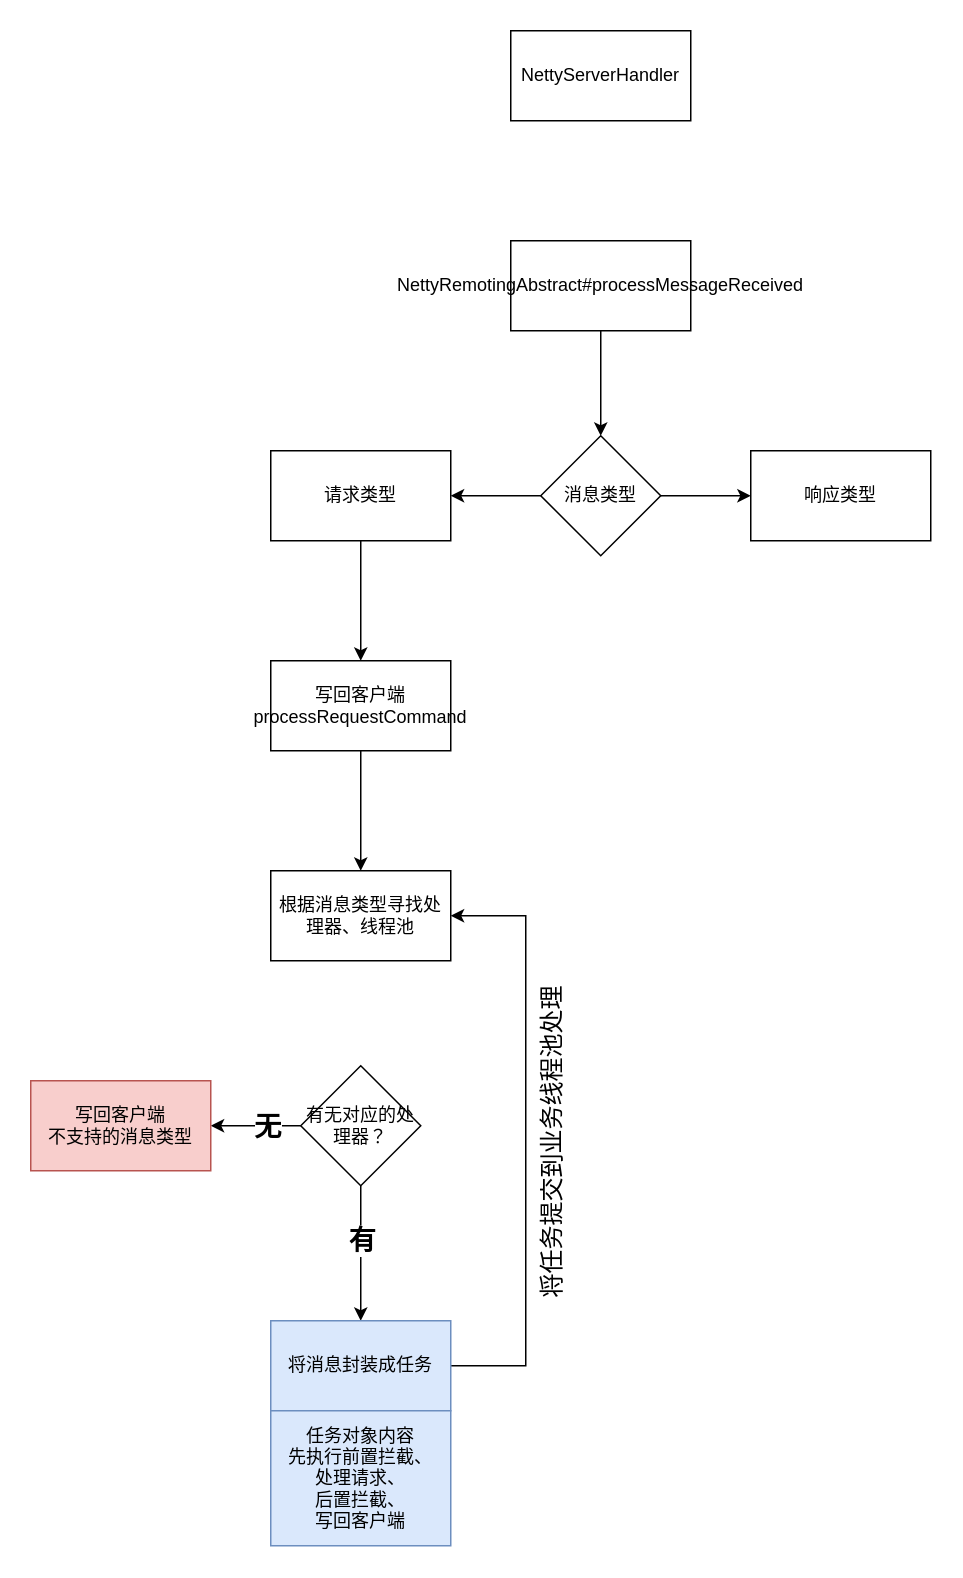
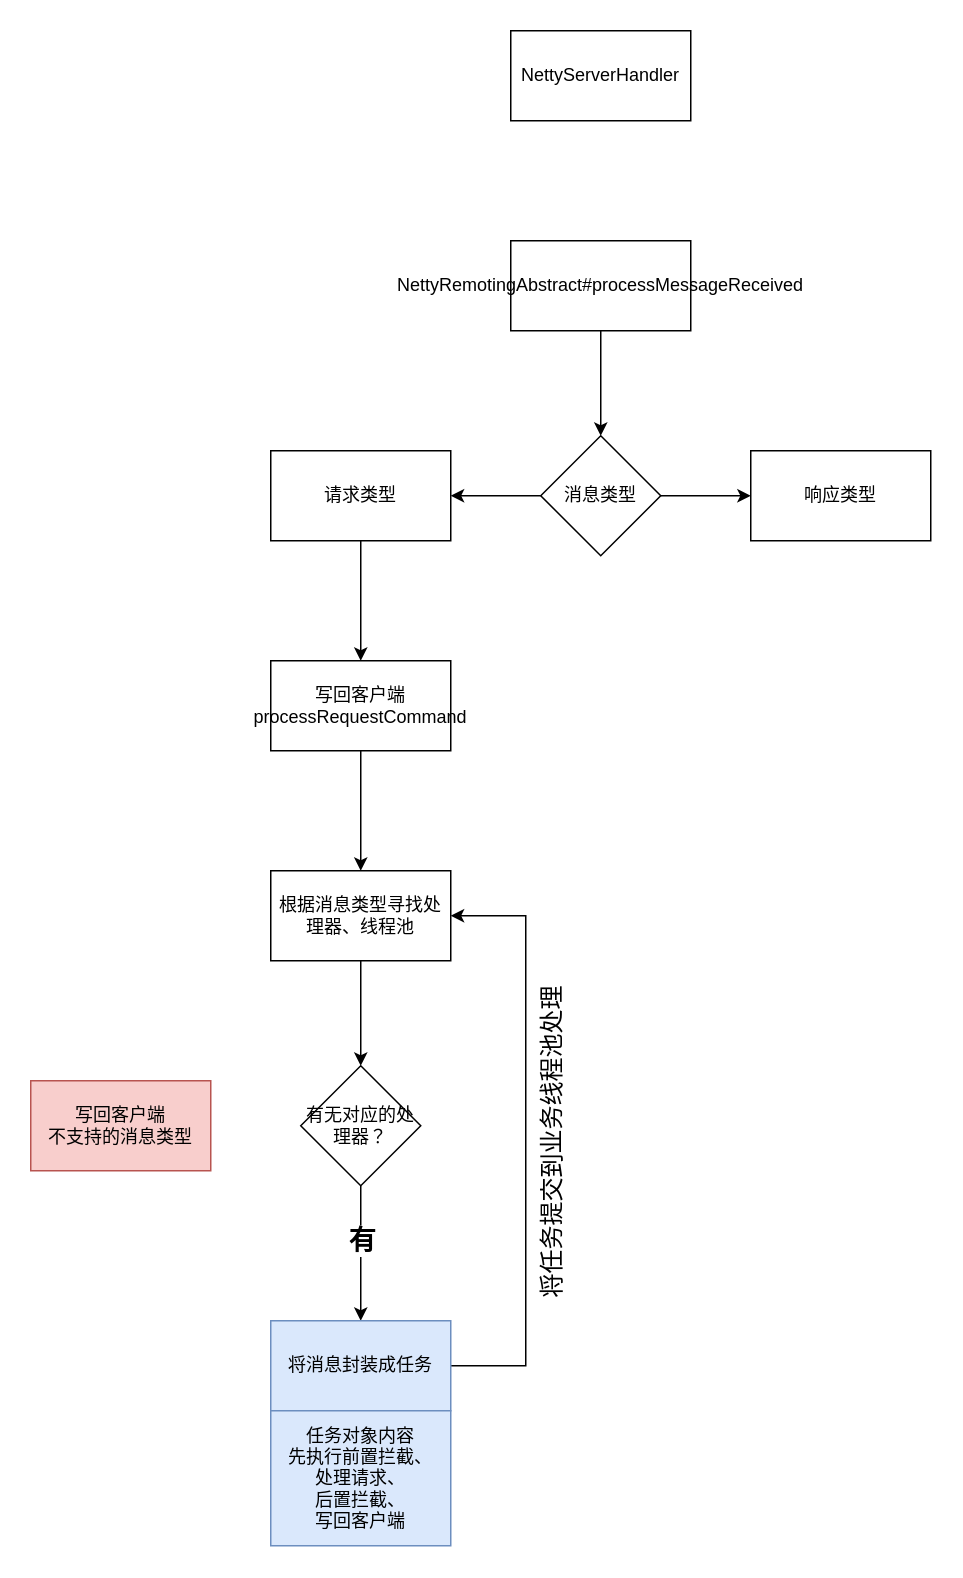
edge "根据消息类型寻找处理器、线程池" -> "有无对应的处理器？": added
edge "有无对应的处理器？" -> "写回客户端 不支持的消息类型": removed, label "无"
